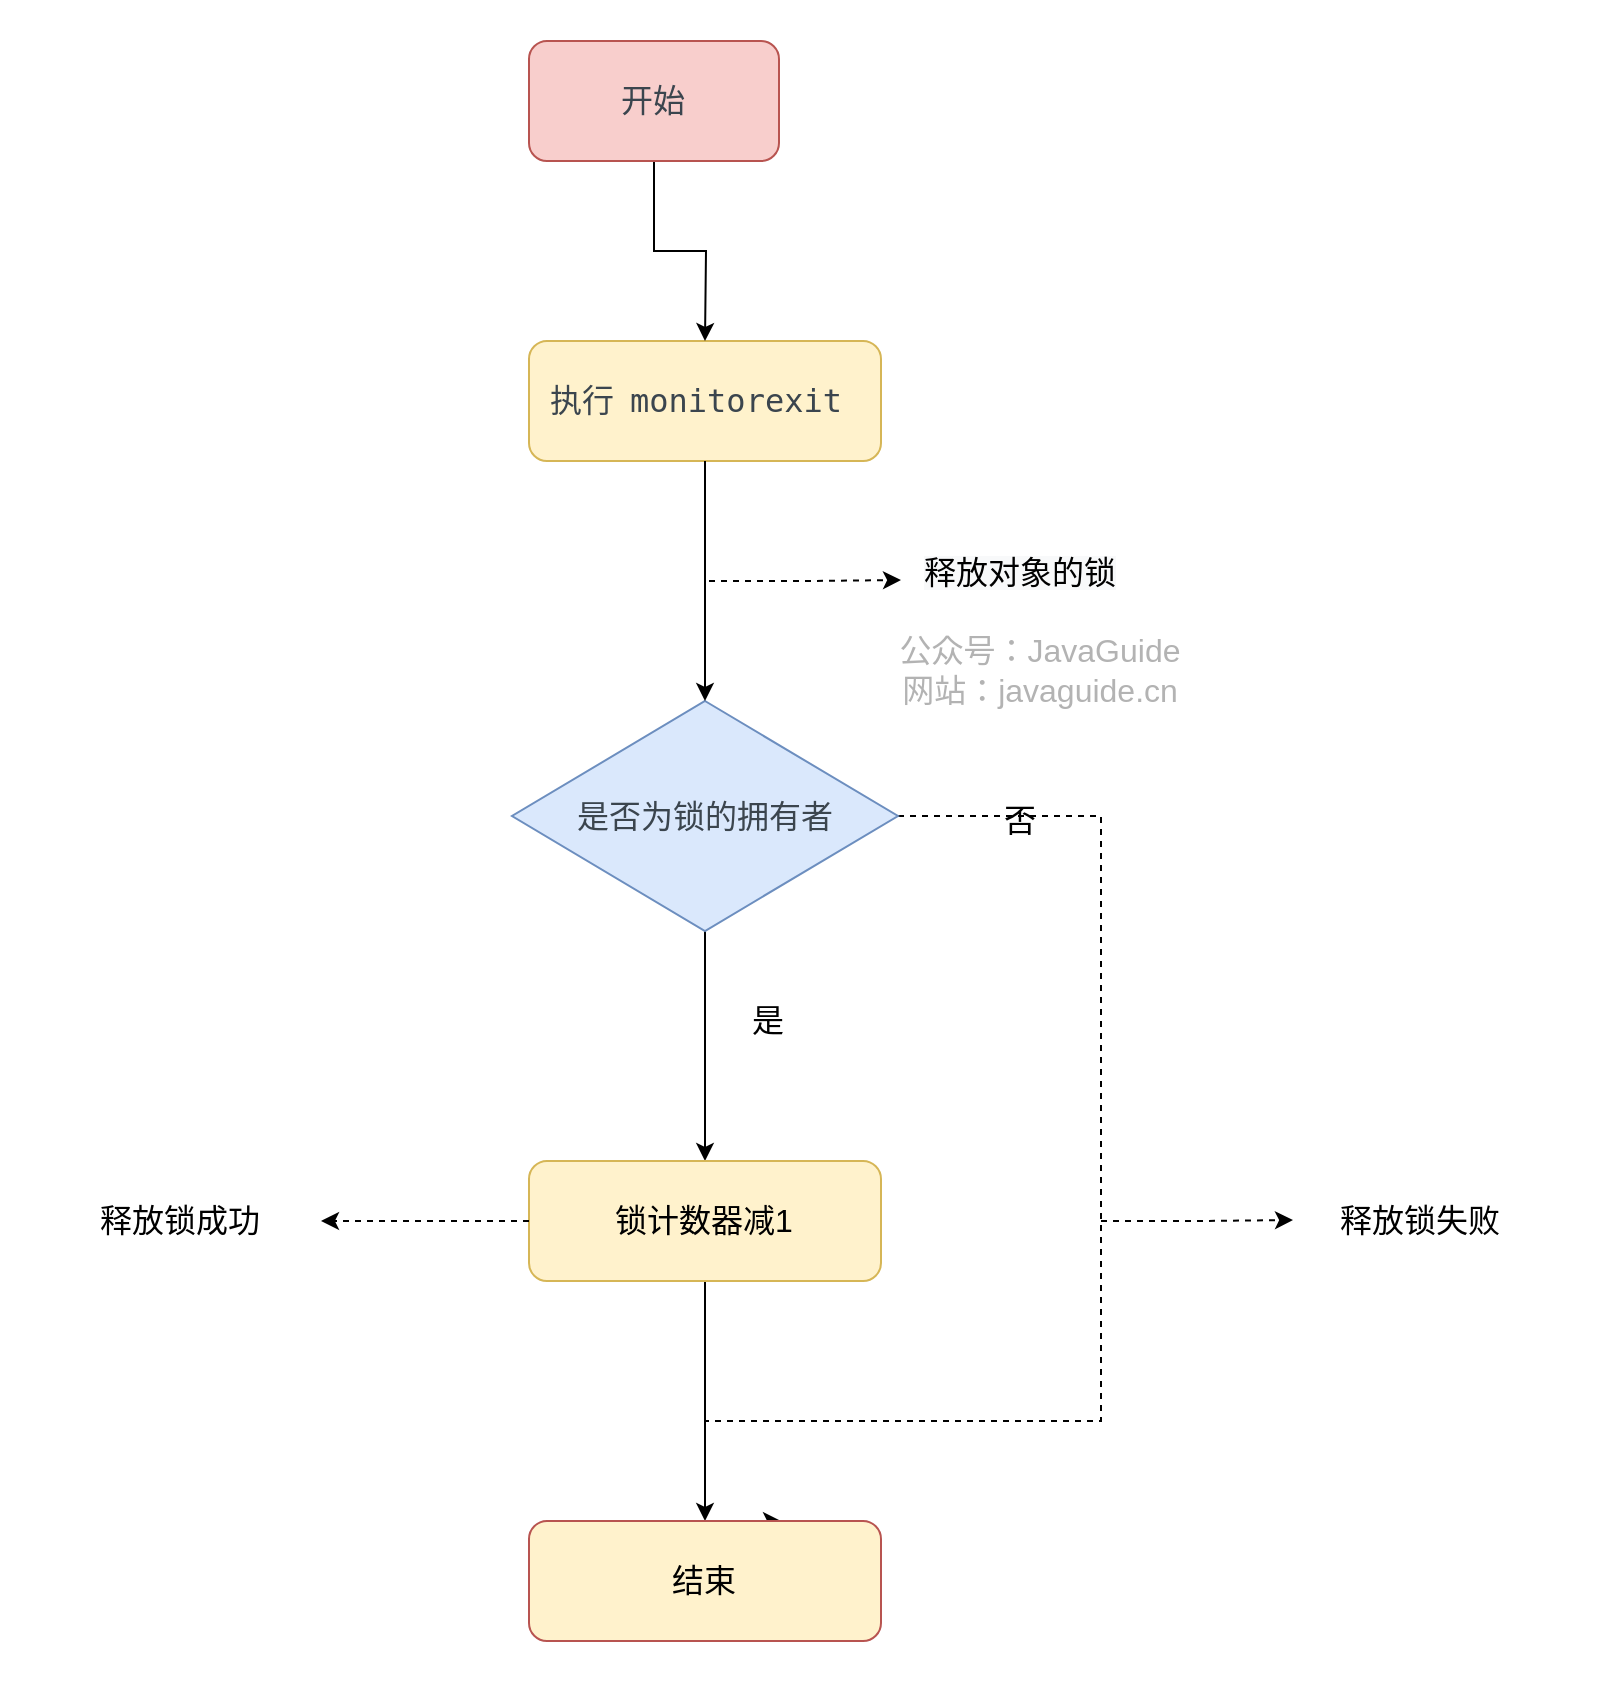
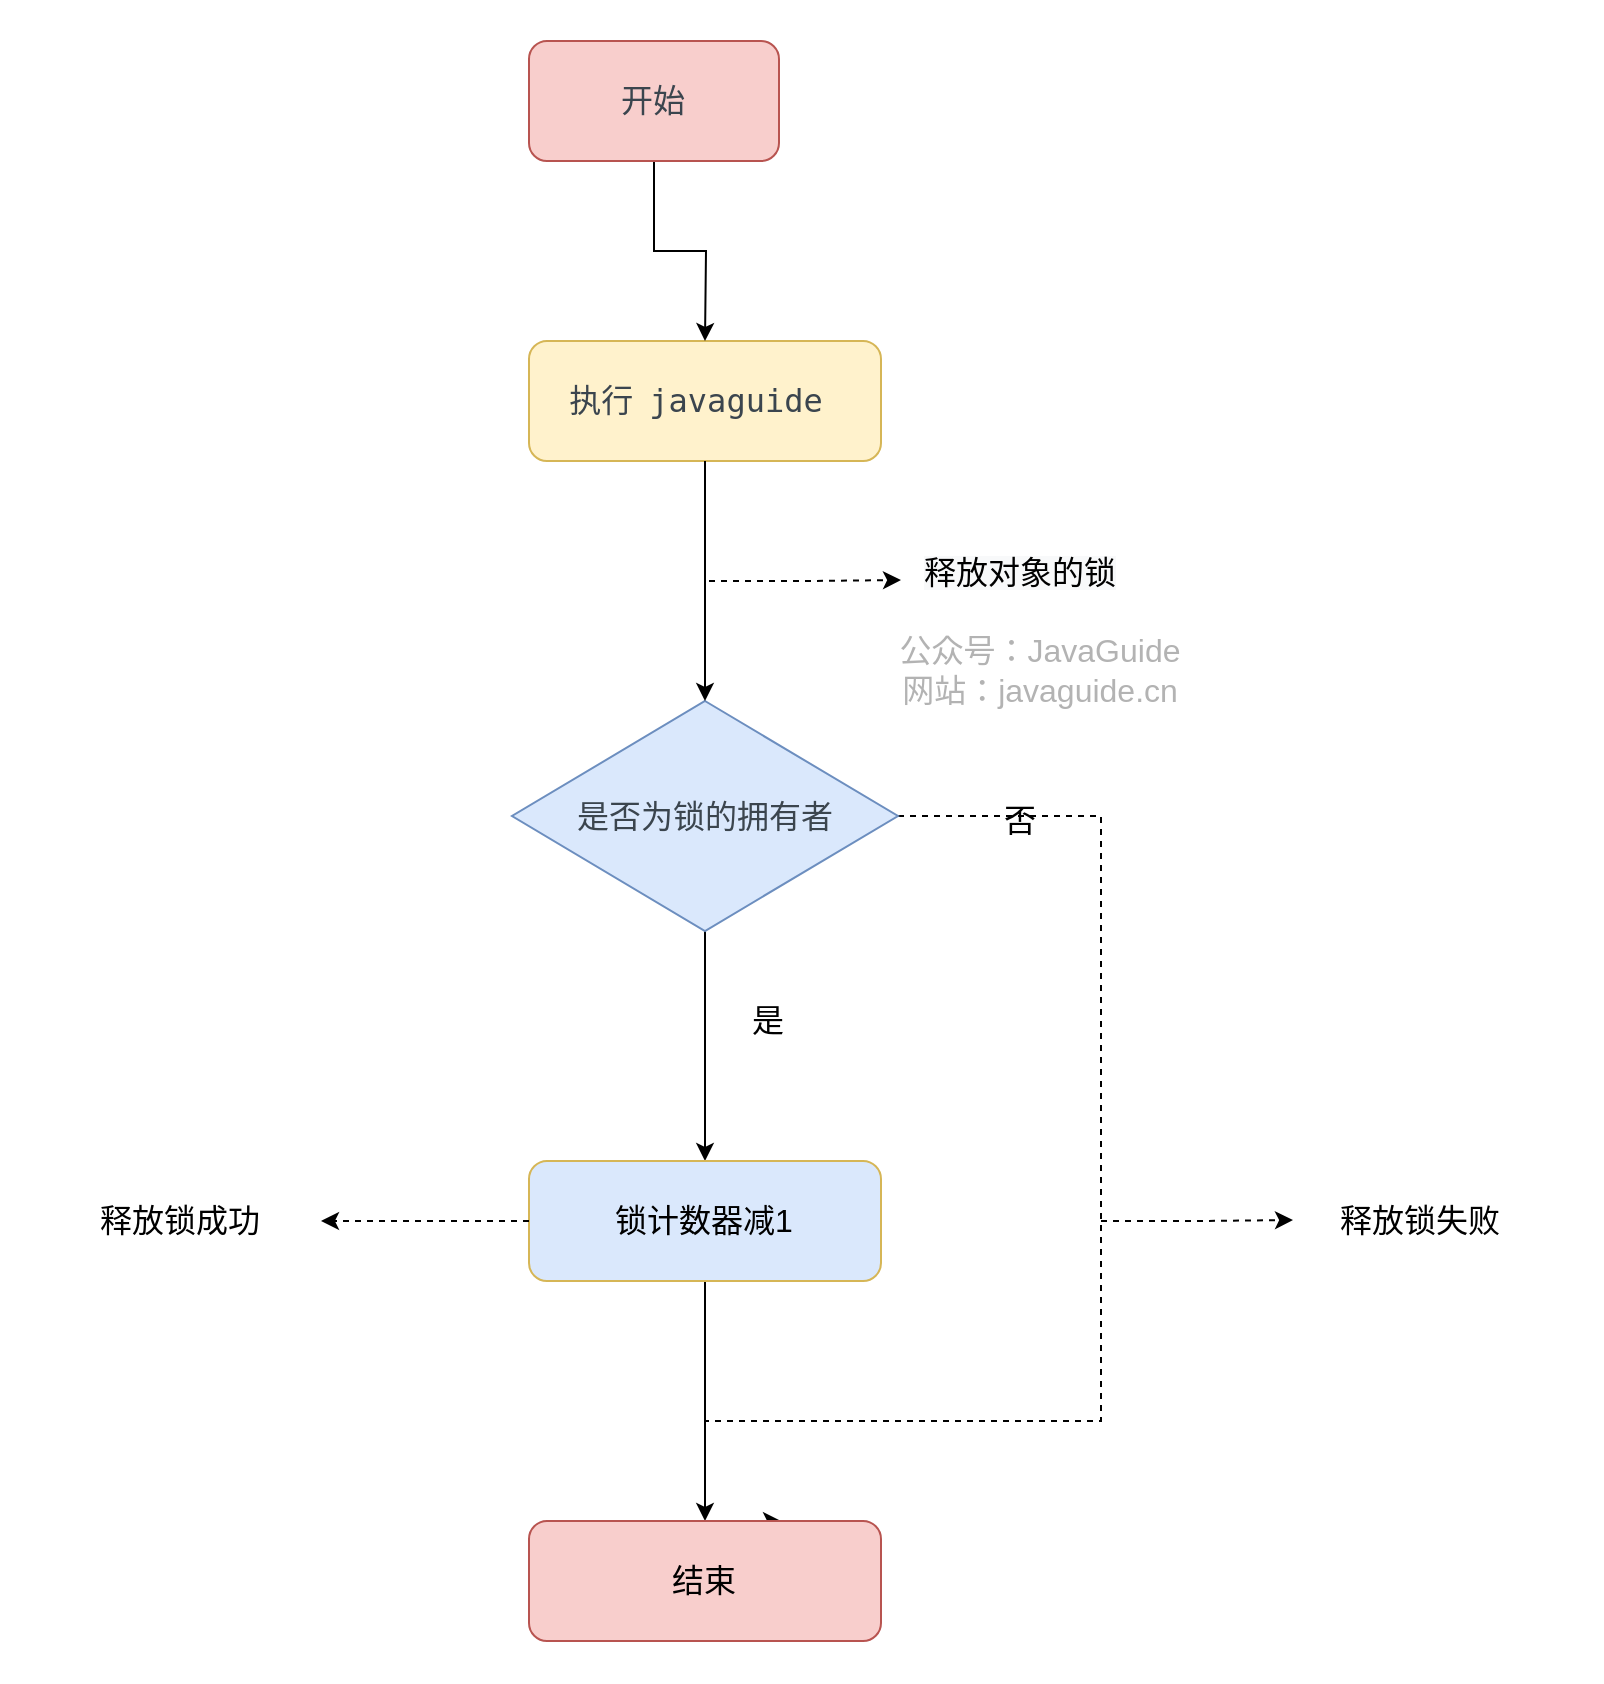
node "执行monitorexit": label "执行monitorexit" -> "执行javaguide"
node "锁计数器减1": fillcolor #fff2cc -> #dae8fc
node "结束": fillcolor #fff2cc -> #f8cecc
